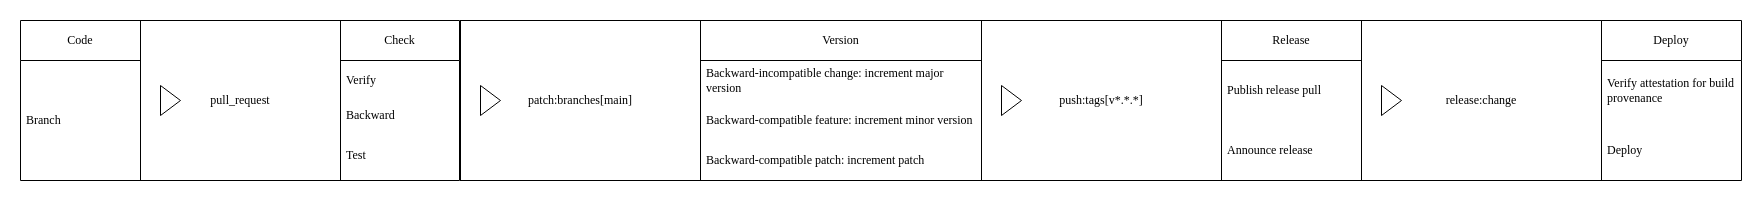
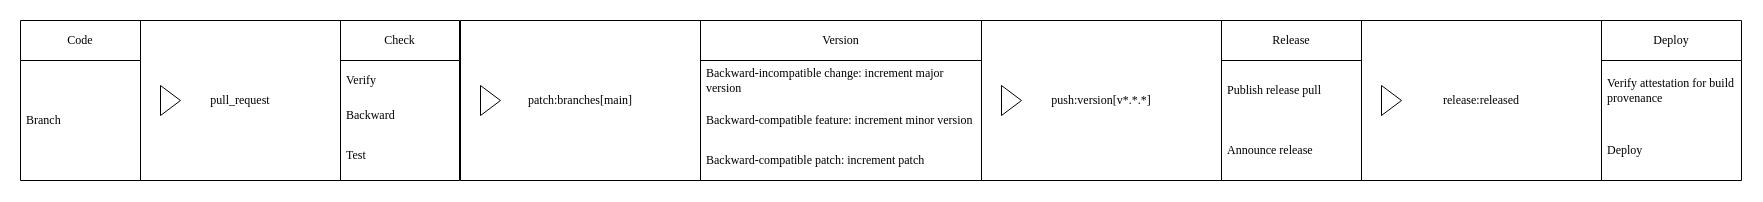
node "push:tags[v*.*.*]": label "push:tags[v*.*.*]" -> "push:version[v*.*.*]"
node "release:change": label "release:change" -> "release:released"
